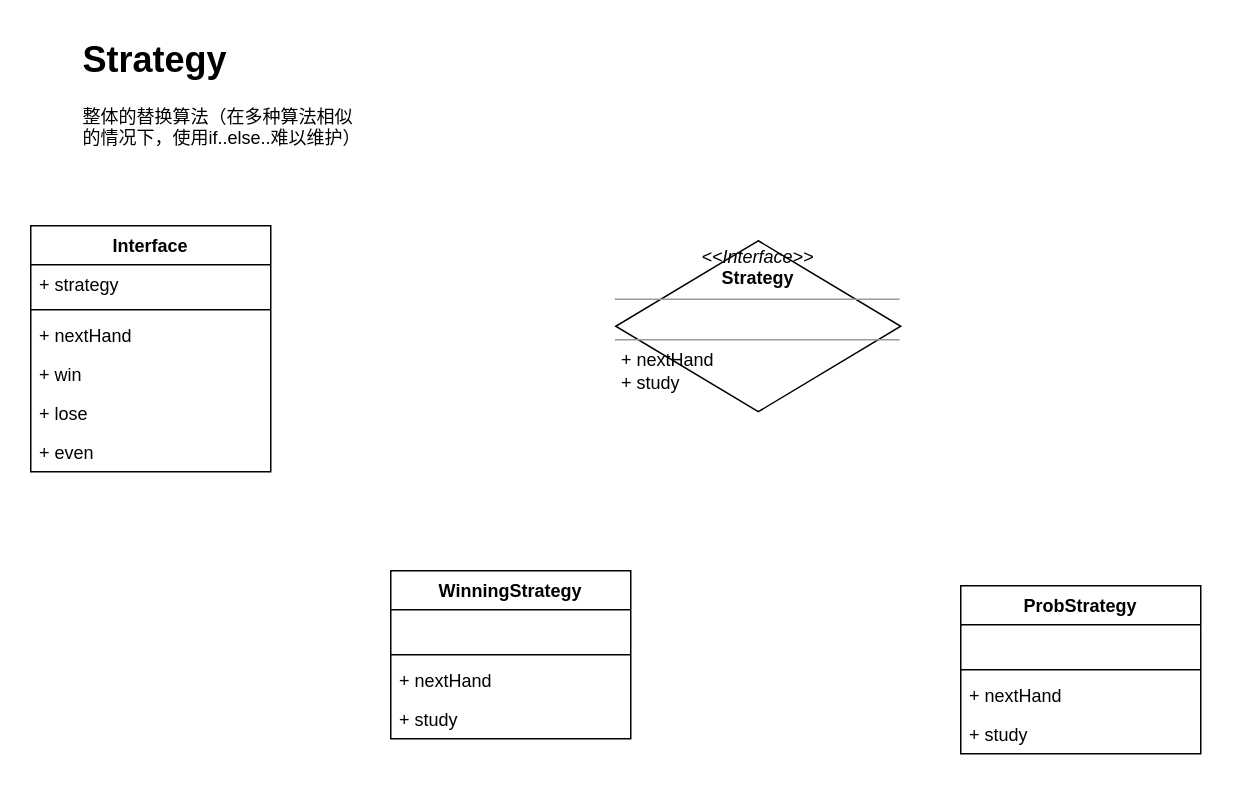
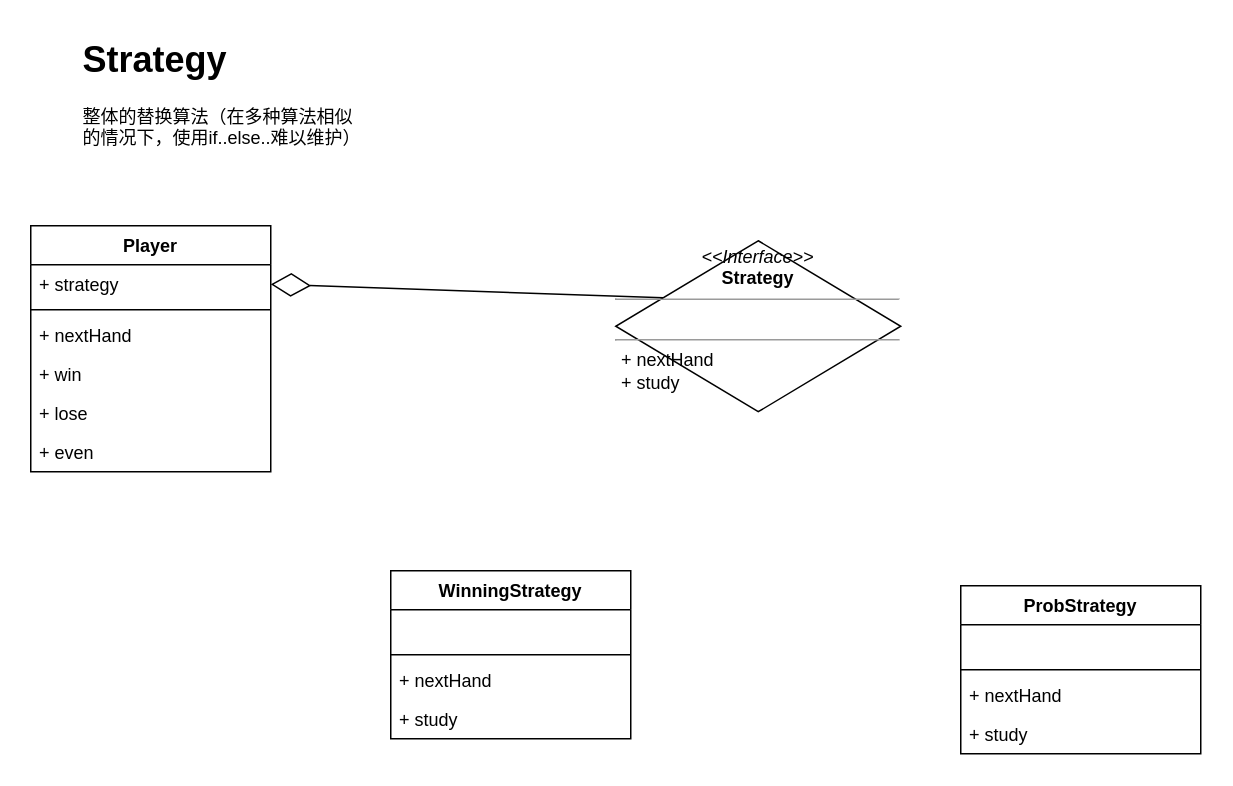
node "Interface": label "Interface" -> "Player"
edge "<<Interface>> Strategy + nextHand + study" -> "+ strategy": added
